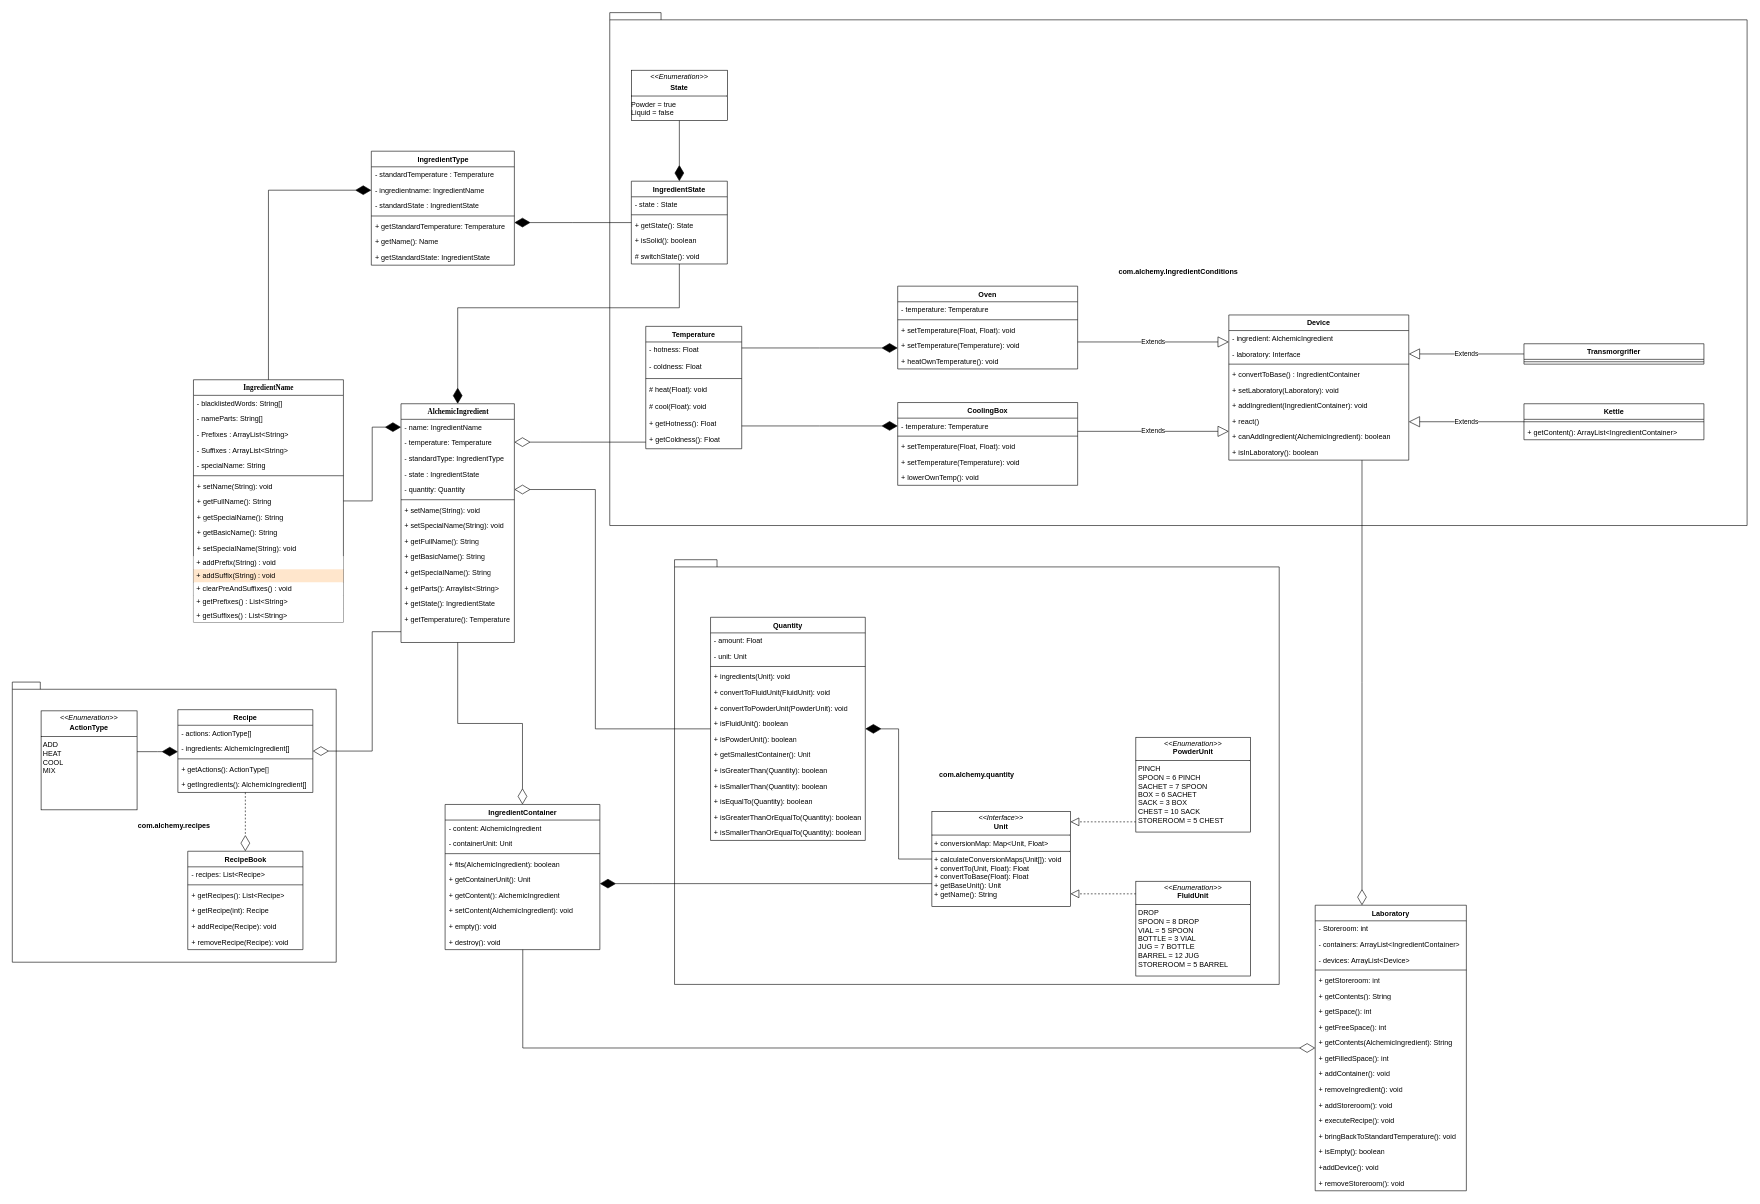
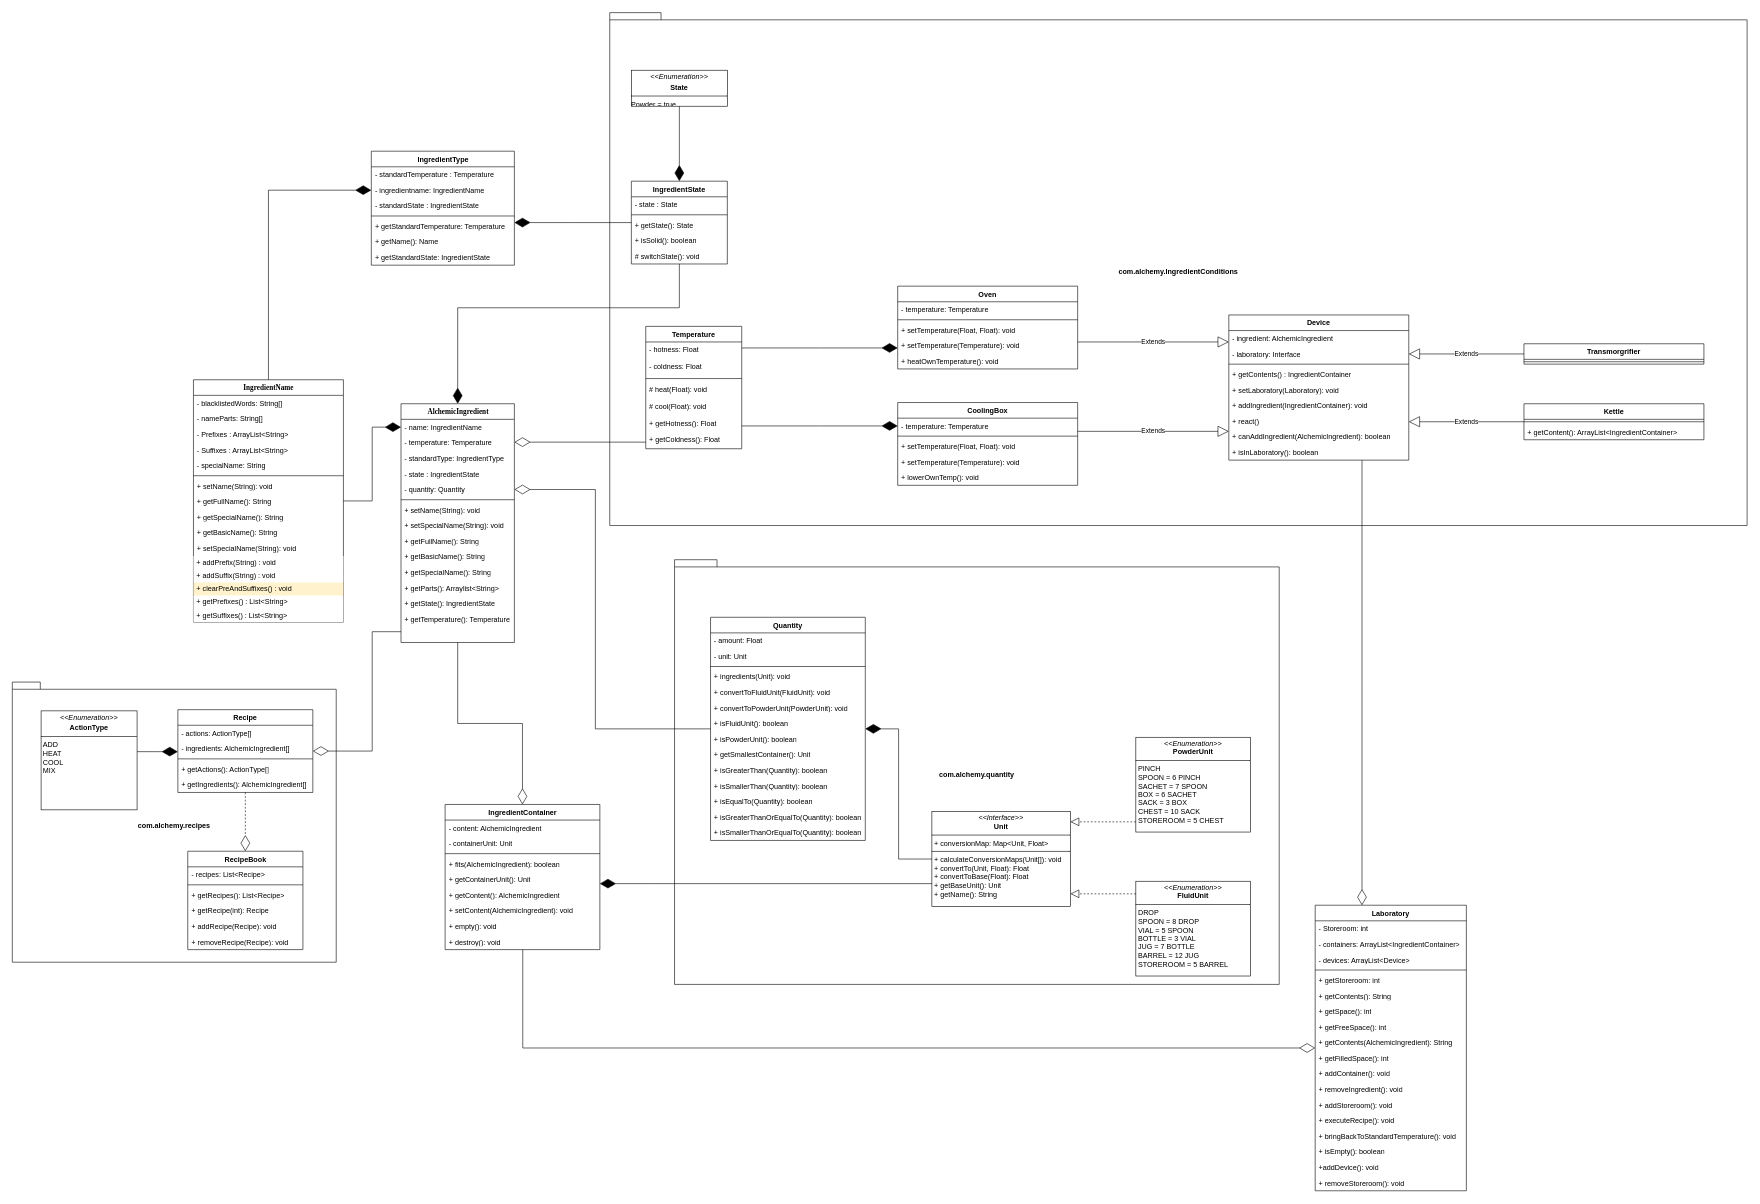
node "<<Enumeration>> State Powder = true Liquid = false": size 96x50 -> 96x36
node "+ convertToBase() : IngredientContainer": label "+ convertToBase() : IngredientContainer" -> "+ getContents() : IngredientContainer"
node "+ addSuffix(String) : void": fillcolor #ffe6cc -> #ffffff
node "+ clearPreAndSuffixes() : void": fillcolor #ffffff -> #fff2cc
